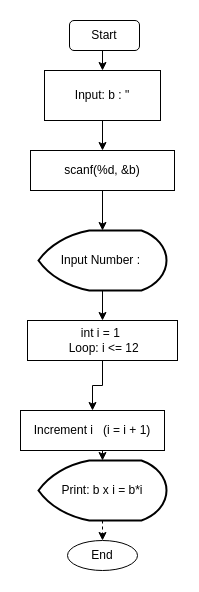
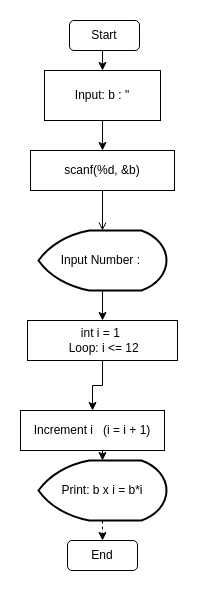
edge "scanf(%d, &b)" -> "Input Number :": arrowhead classic -> open
node "End": shape ellipse -> rounded rectangle
